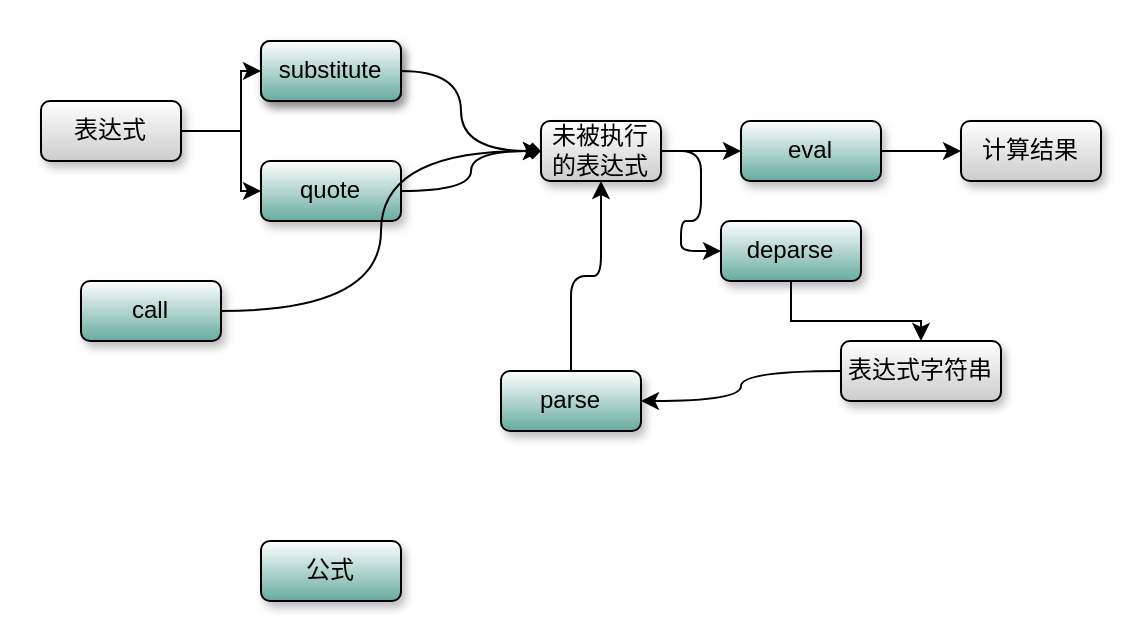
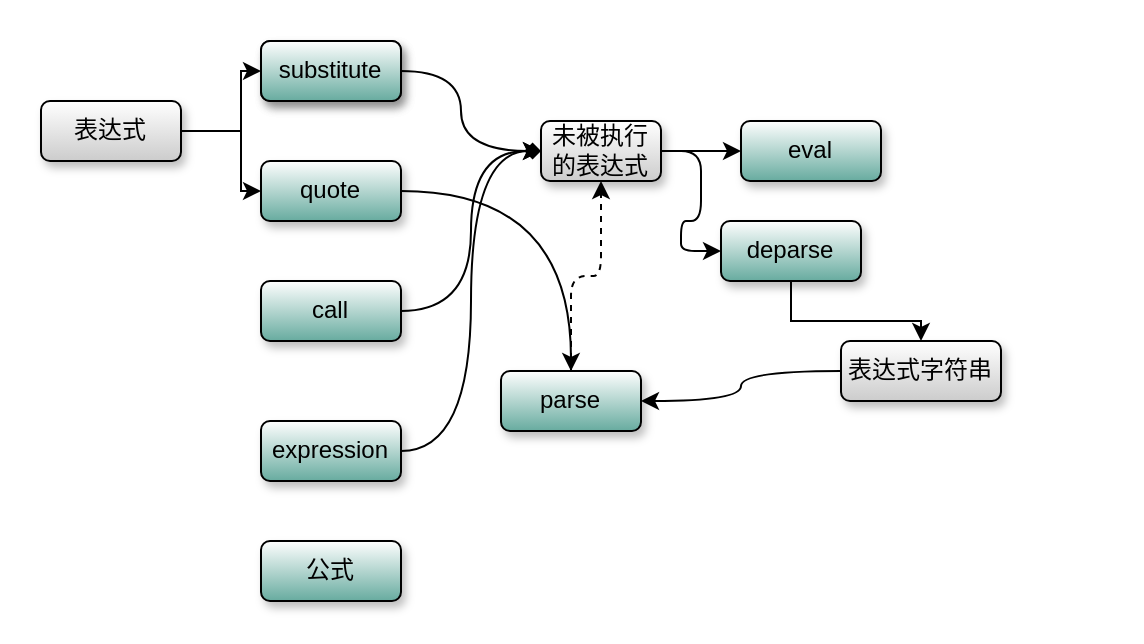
edge "eval" -> "计算结果": removed
node "计算结果": removed
edge "quote" -> "未被执行的表达式": now "quote" -> "parse"
edge "parse" -> "未被执行的表达式": style solid -> dashed
node "call": moved (151, 311) -> (331, 311)
edge "expression" -> "未被执行的表达式": added
node "expression": added
